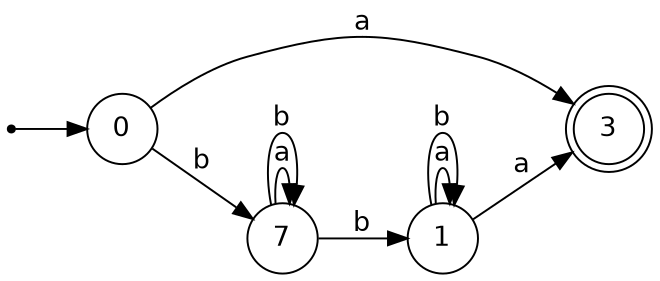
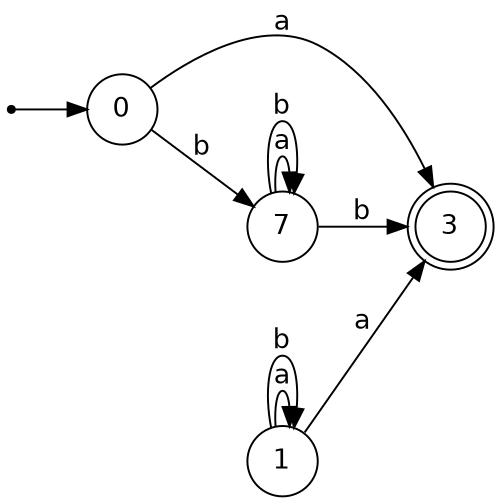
edge "7" -> "1": now "7" -> "3"
